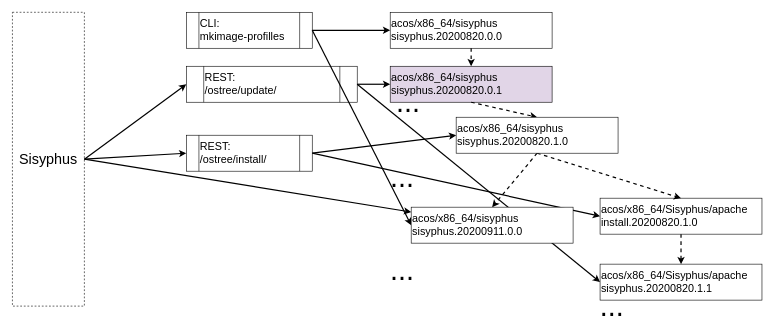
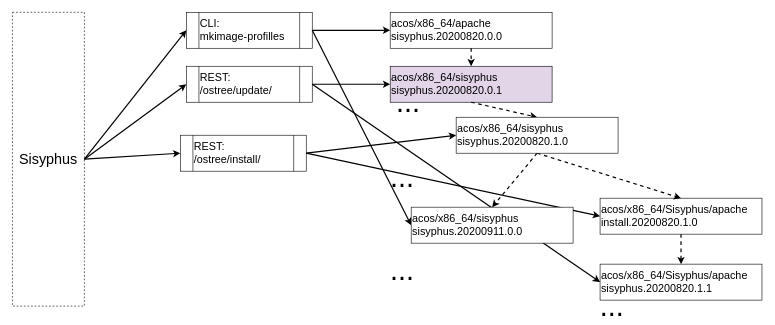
node "acos/x86_64/sisyphus sisyphus.20200820.0.0": label "acos/x86_64/sisyphus sisyphus.20200820.0.0" -> "acos/x86_64/apache sisyphus.20200820.0.0"
node "REST: /ostree/update/": size 171x36 -> 126x36
node "REST: /ostree/install/": moved (249, 153) -> (243, 153)
edge "Sisyphus" -> "acos/x86_64/sisyphus sisyphus.20200911.0.0": now "Sisyphus" -> "CLI: mkimage-profilles"
